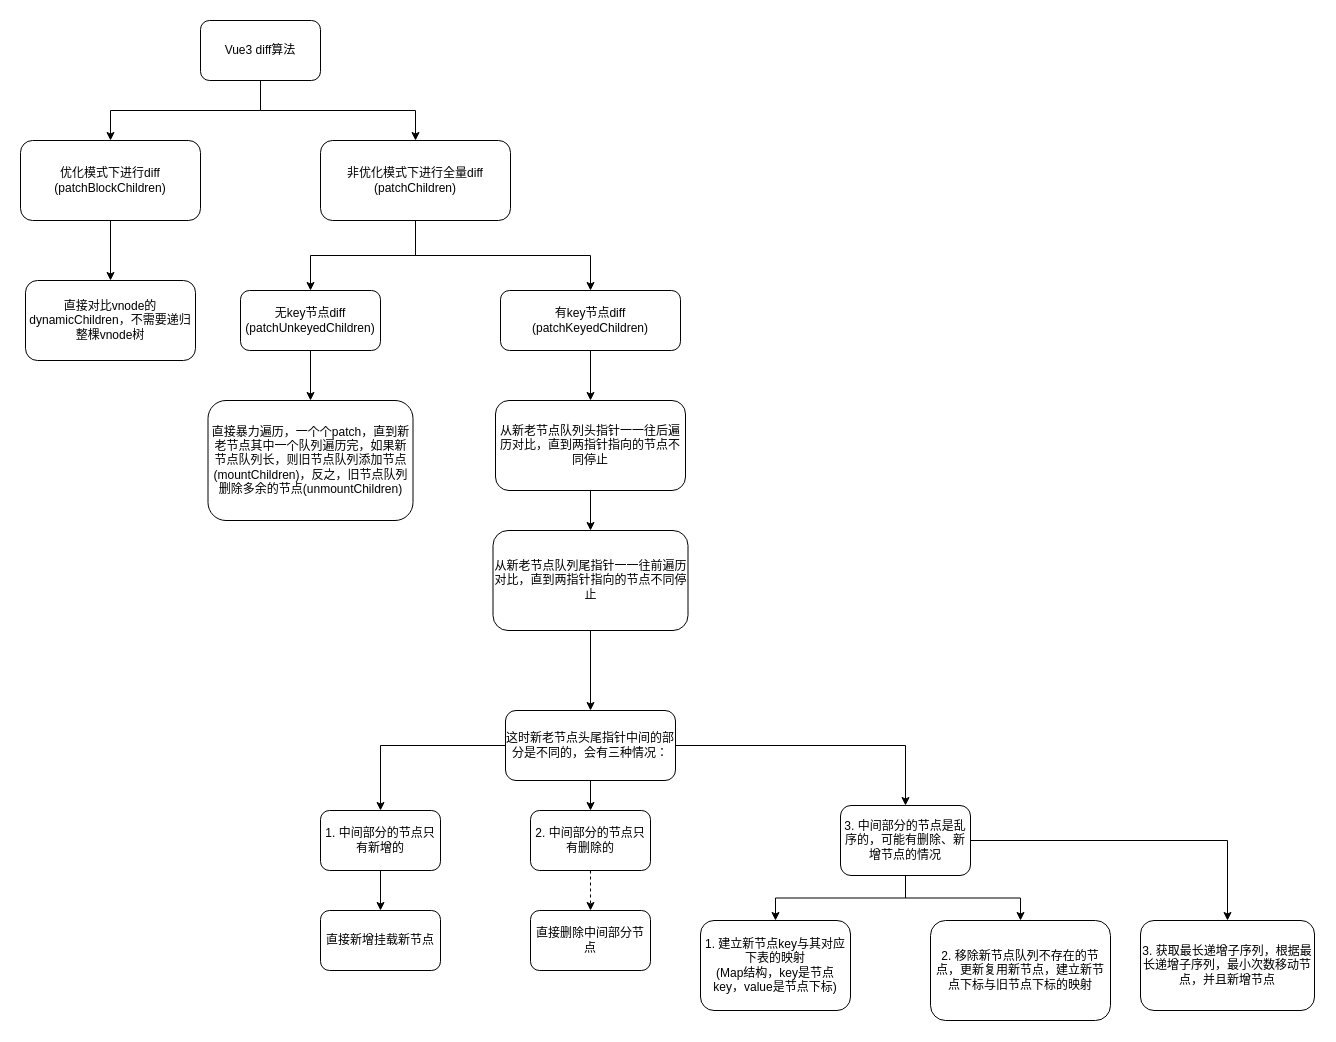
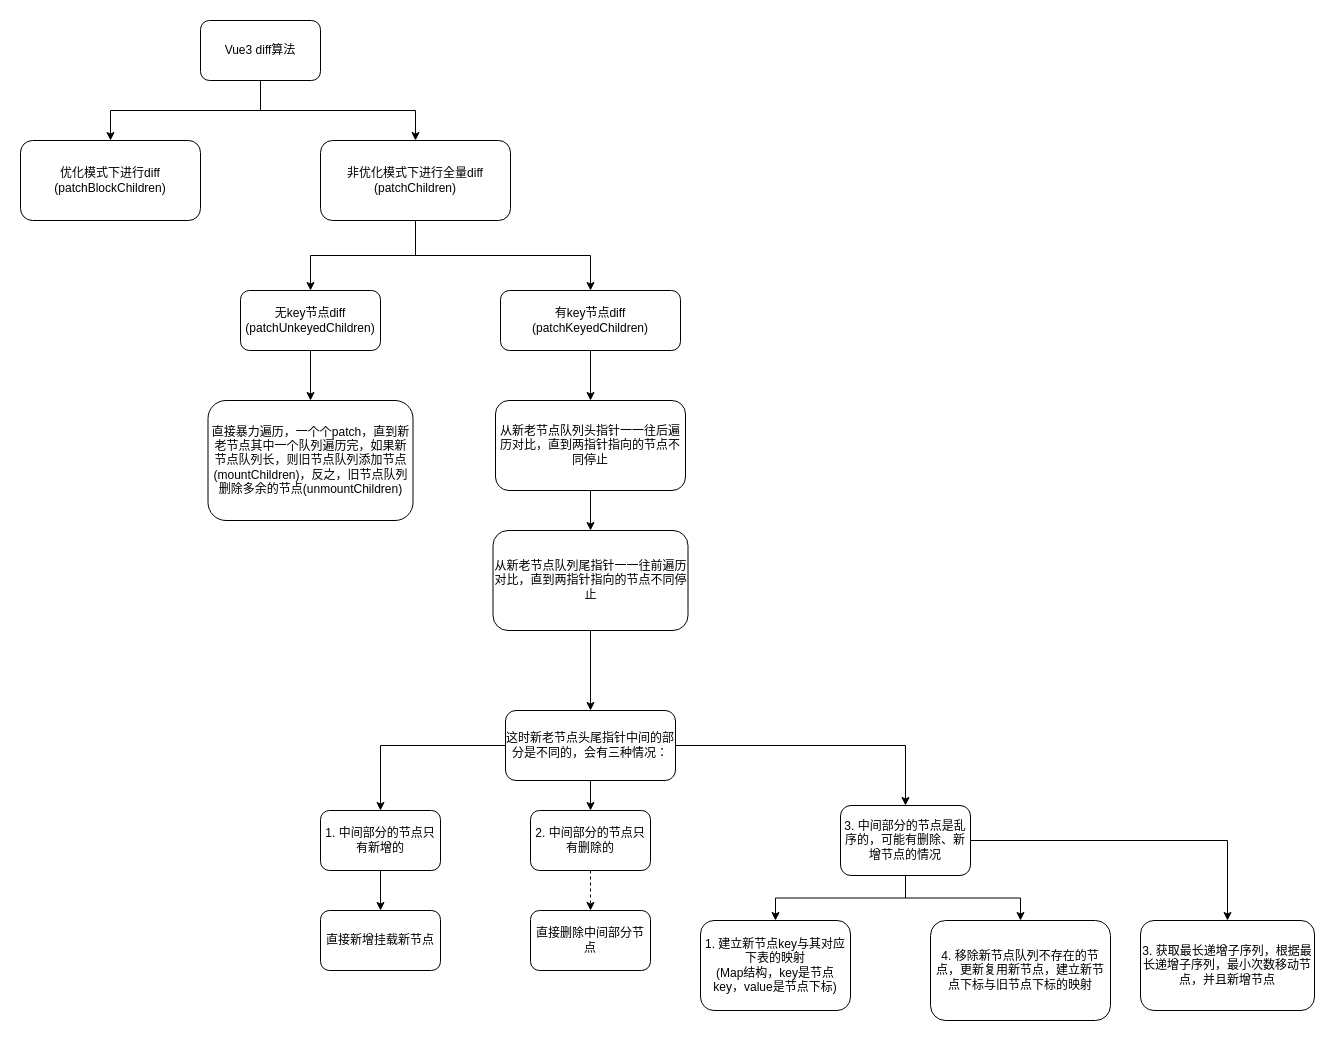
edge "优化模式下进行diff (patchBlockChildren)" -> "直接对比vnode的dynamicChildren，不需要递归整棵vnode树": removed
node "直接对比vnode的dynamicChildren，不需要递归整棵vnode树": removed
node "2. 移除新节点队列不存在的节点，更新复用新节点，建立新节点下标与旧节点下标的映射": label "2. 移除新节点队列不存在的节点，更新复用新节点，建立新节点下标与旧节点下标的映射" -> "4. 移除新节点队列不存在的节点，更新复用新节点，建立新节点下标与旧节点下标的映射"
